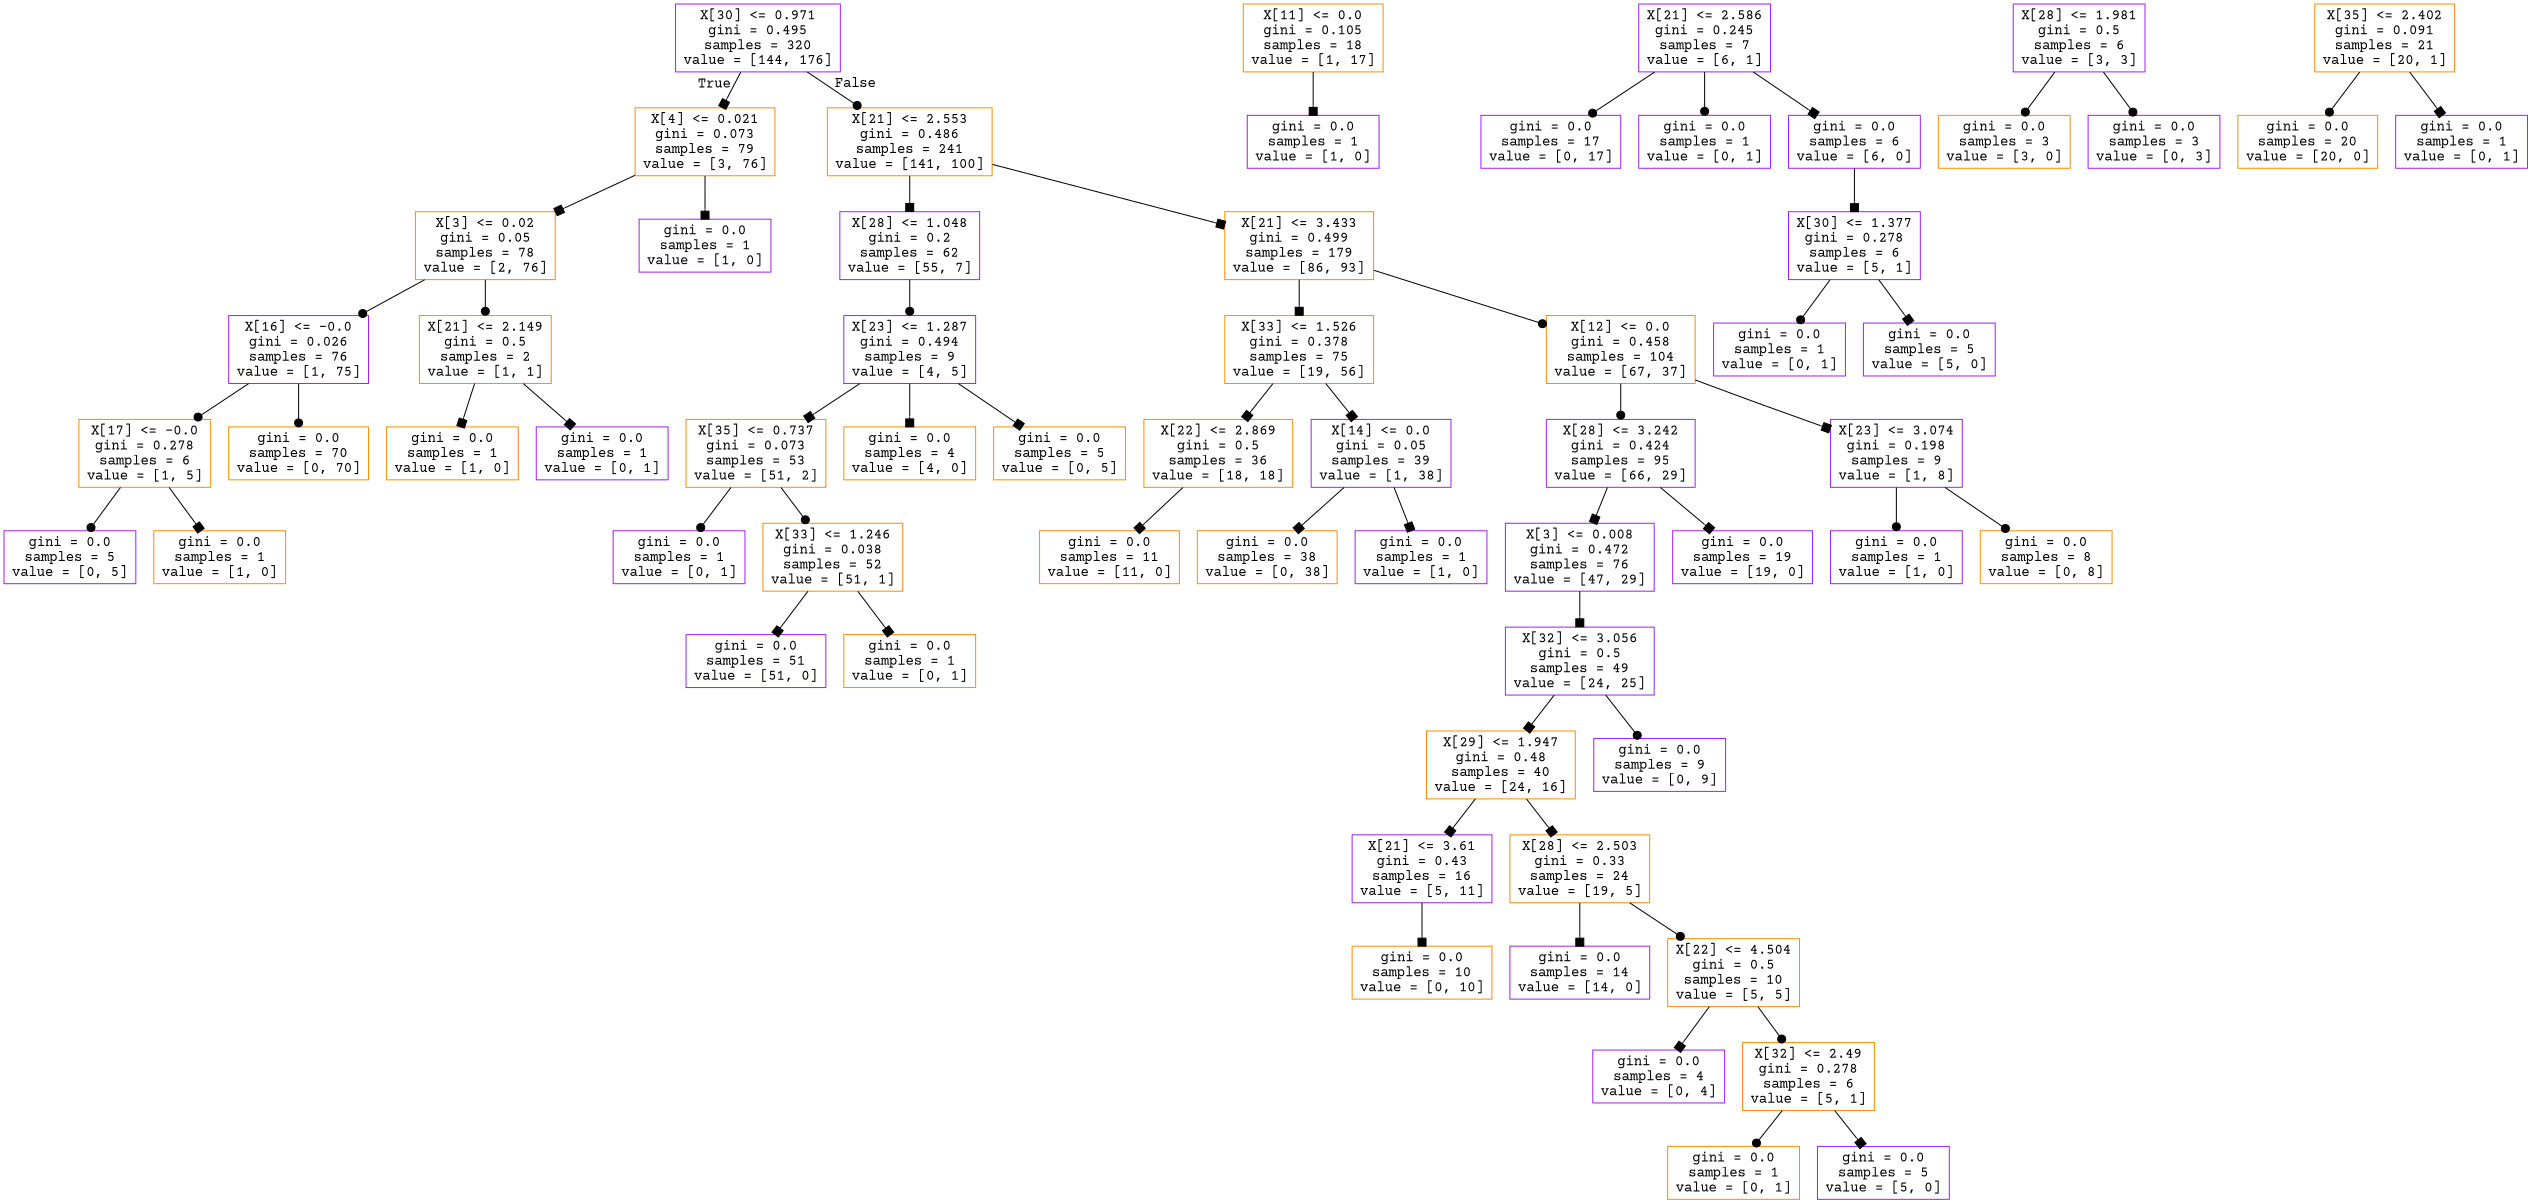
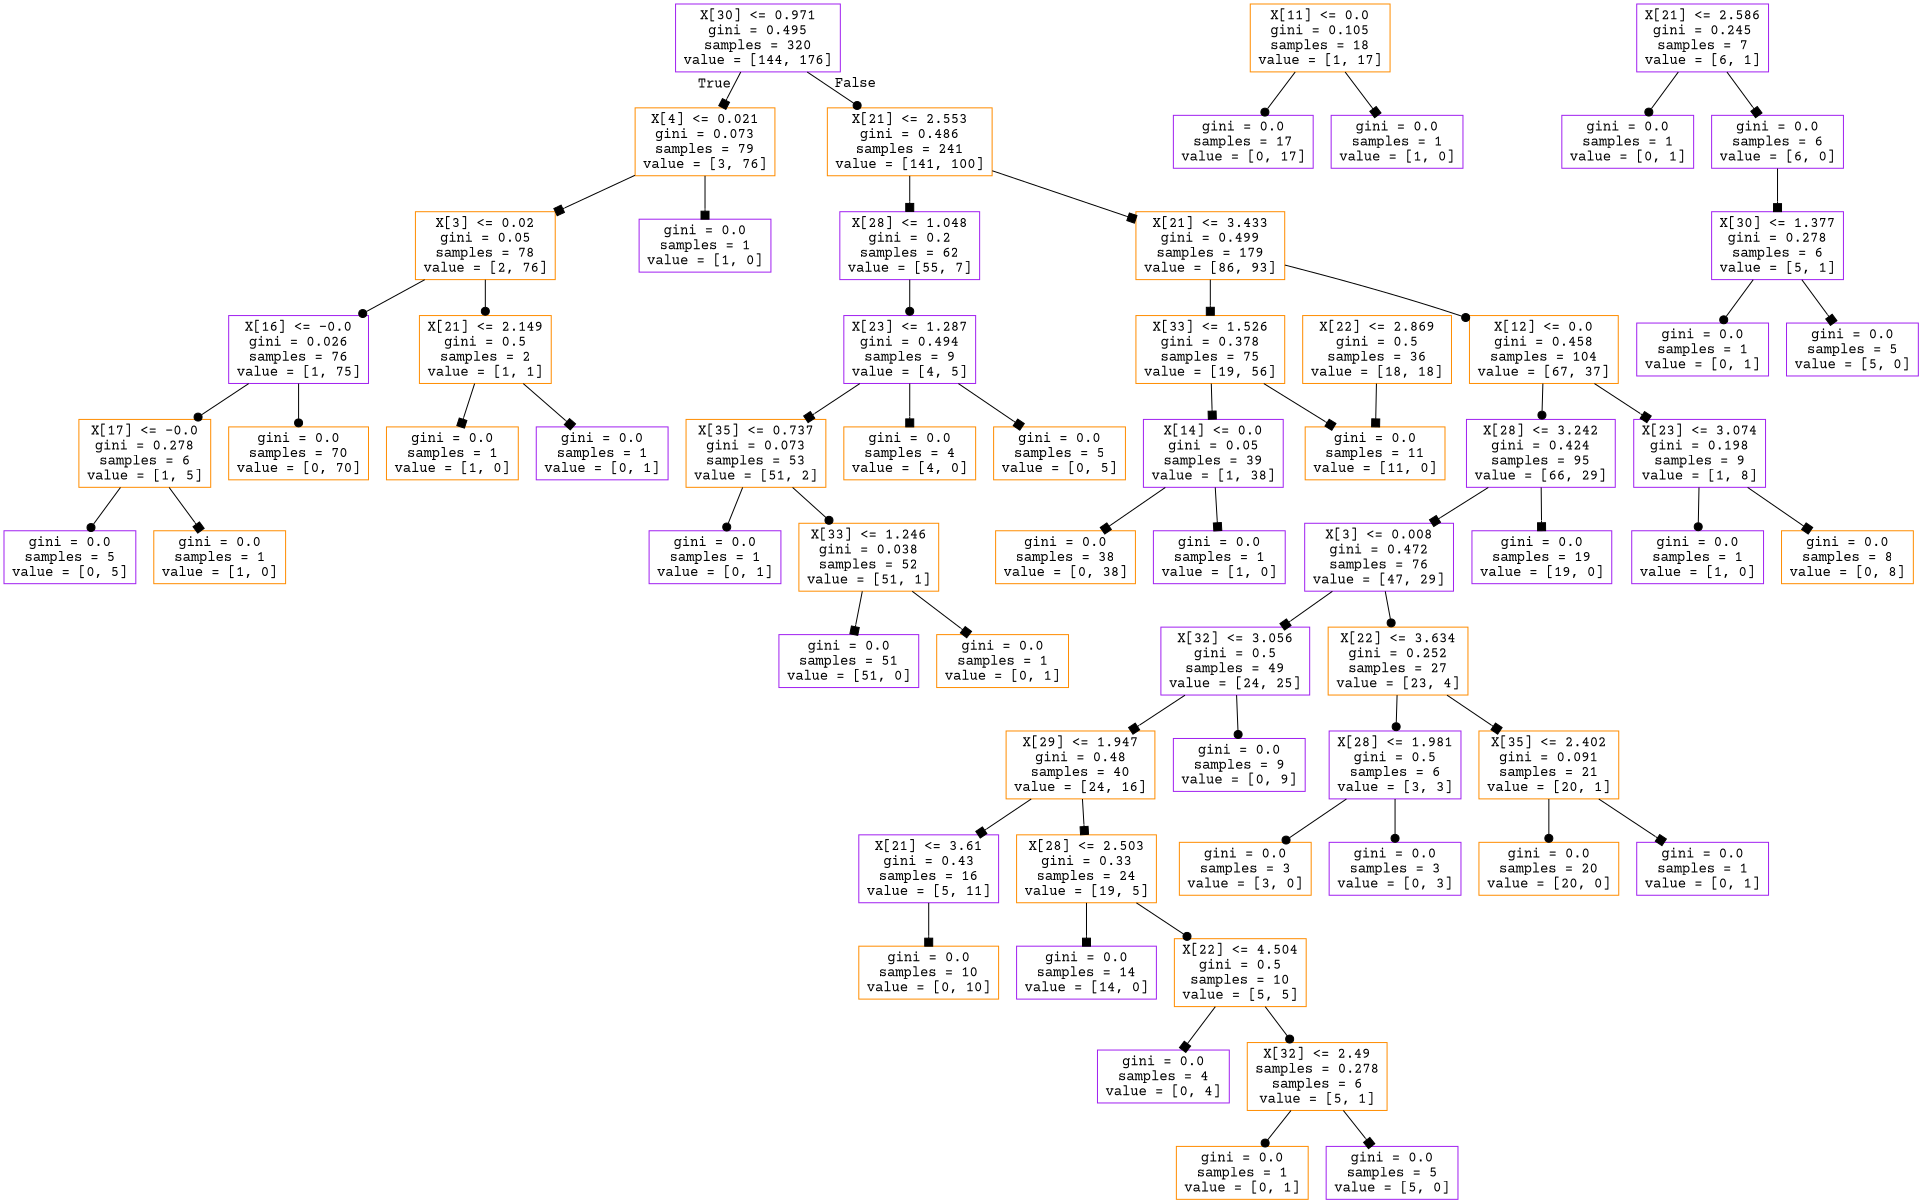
edge "X[21] <= 2.586 gini = 0.245 samples = 7 value = [6, 1]" -> "gini = 0.0 samples = 17 value = [0, 17]": now "X[11] <= 0.0 gini = 0.105 samples = 18 value = [1, 17]" -> "gini = 0.0 samples = 17 value = [0, 17]"
edge "X[33] <= 1.526 gini = 0.378 samples = 75 value = [19, 56]" -> "X[22] <= 2.869 gini = 0.5 samples = 36 value = [18, 18]": now "X[33] <= 1.526 gini = 0.378 samples = 75 value = [19, 56]" -> "gini = 0.0 samples = 11 value = [11, 0]"
edge "X[23] <= 3.074 gini = 0.198 samples = 9 value = [1, 8]" -> "gini = 0.0 samples = 8 value = [0, 8]": arrowhead dot -> box
node "X[22] <= 3.634 gini = 0.252 samples = 27 value = [23, 4]": added
node "X[32] <= 2.49 gini = 0.278 samples = 6 value = [5, 1]": label "X[32] <= 2.49 gini = 0.278 samples = 6 value = [5, 1]" -> "X[32] <= 2.49 samples = 0.278 samples = 6 value = [5, 1]"
